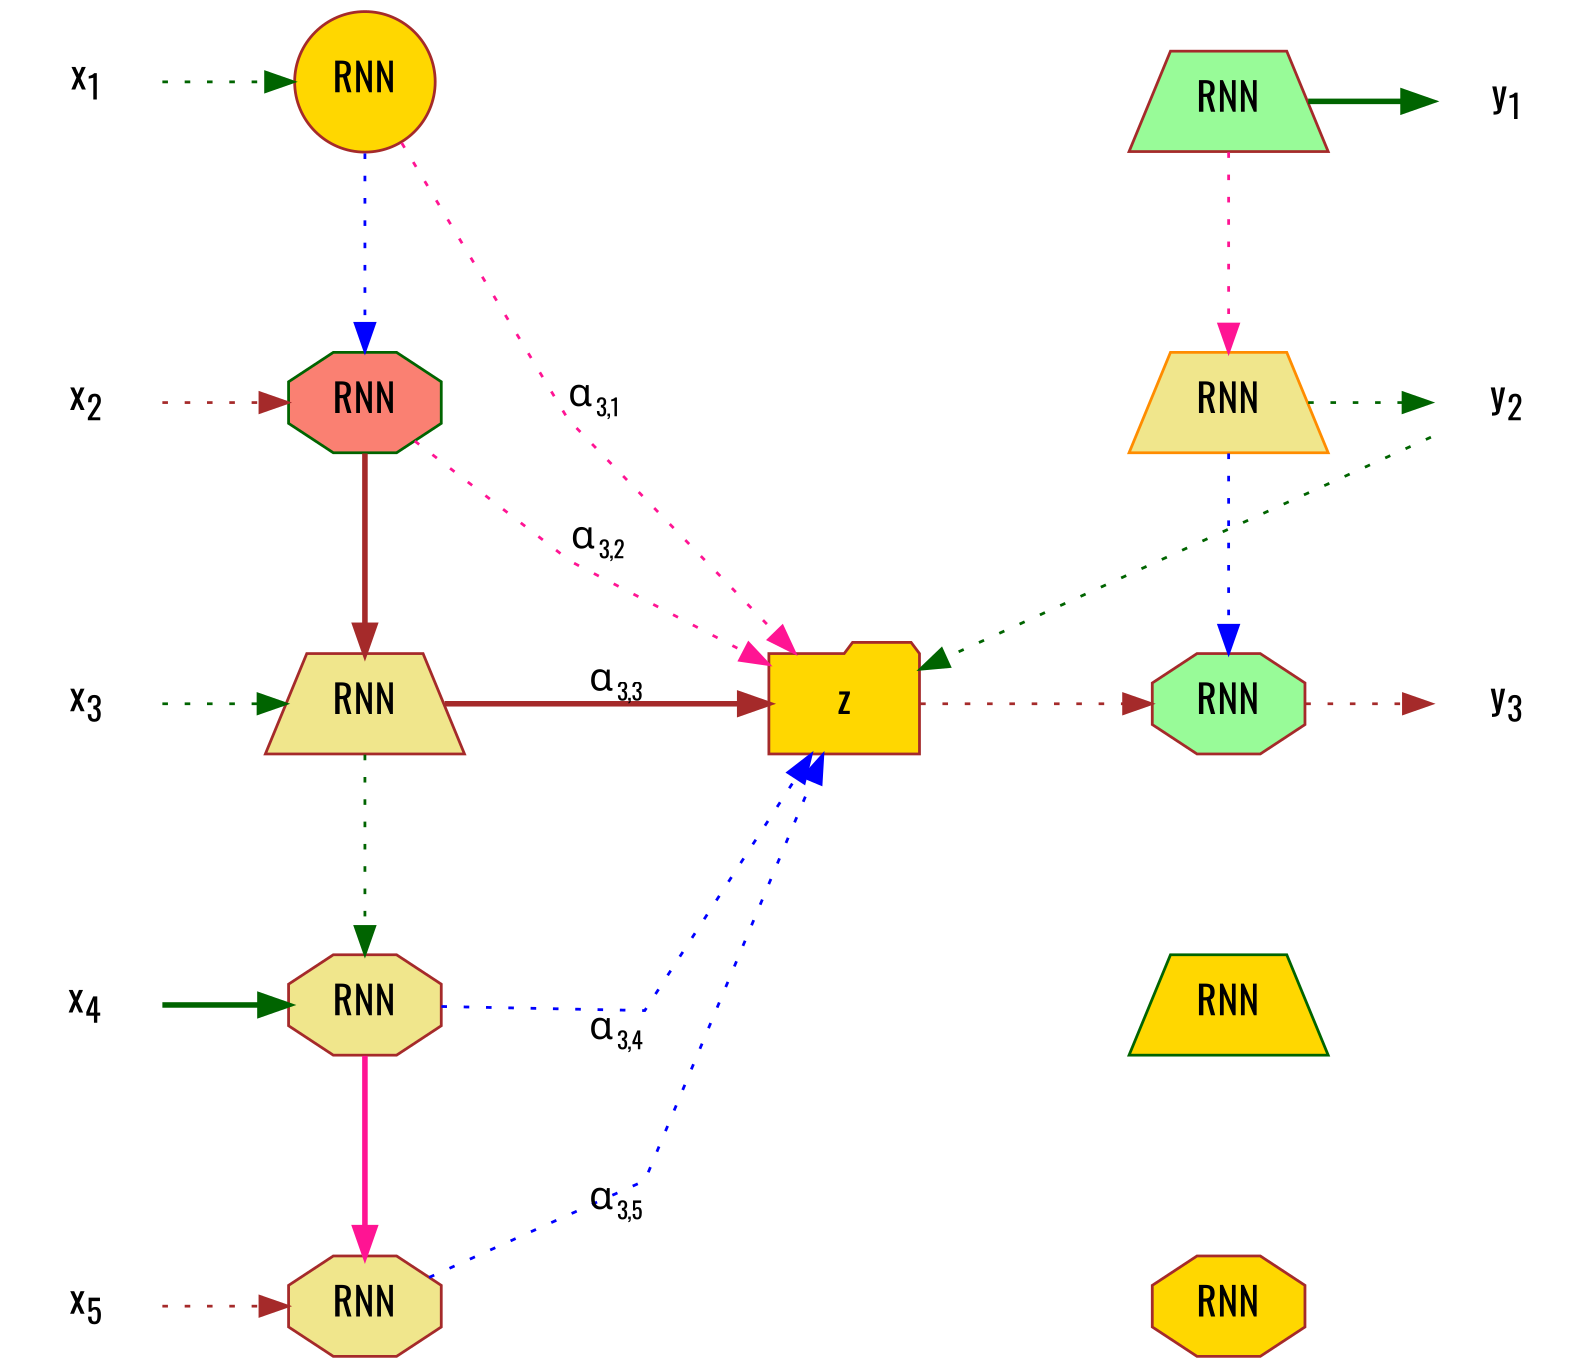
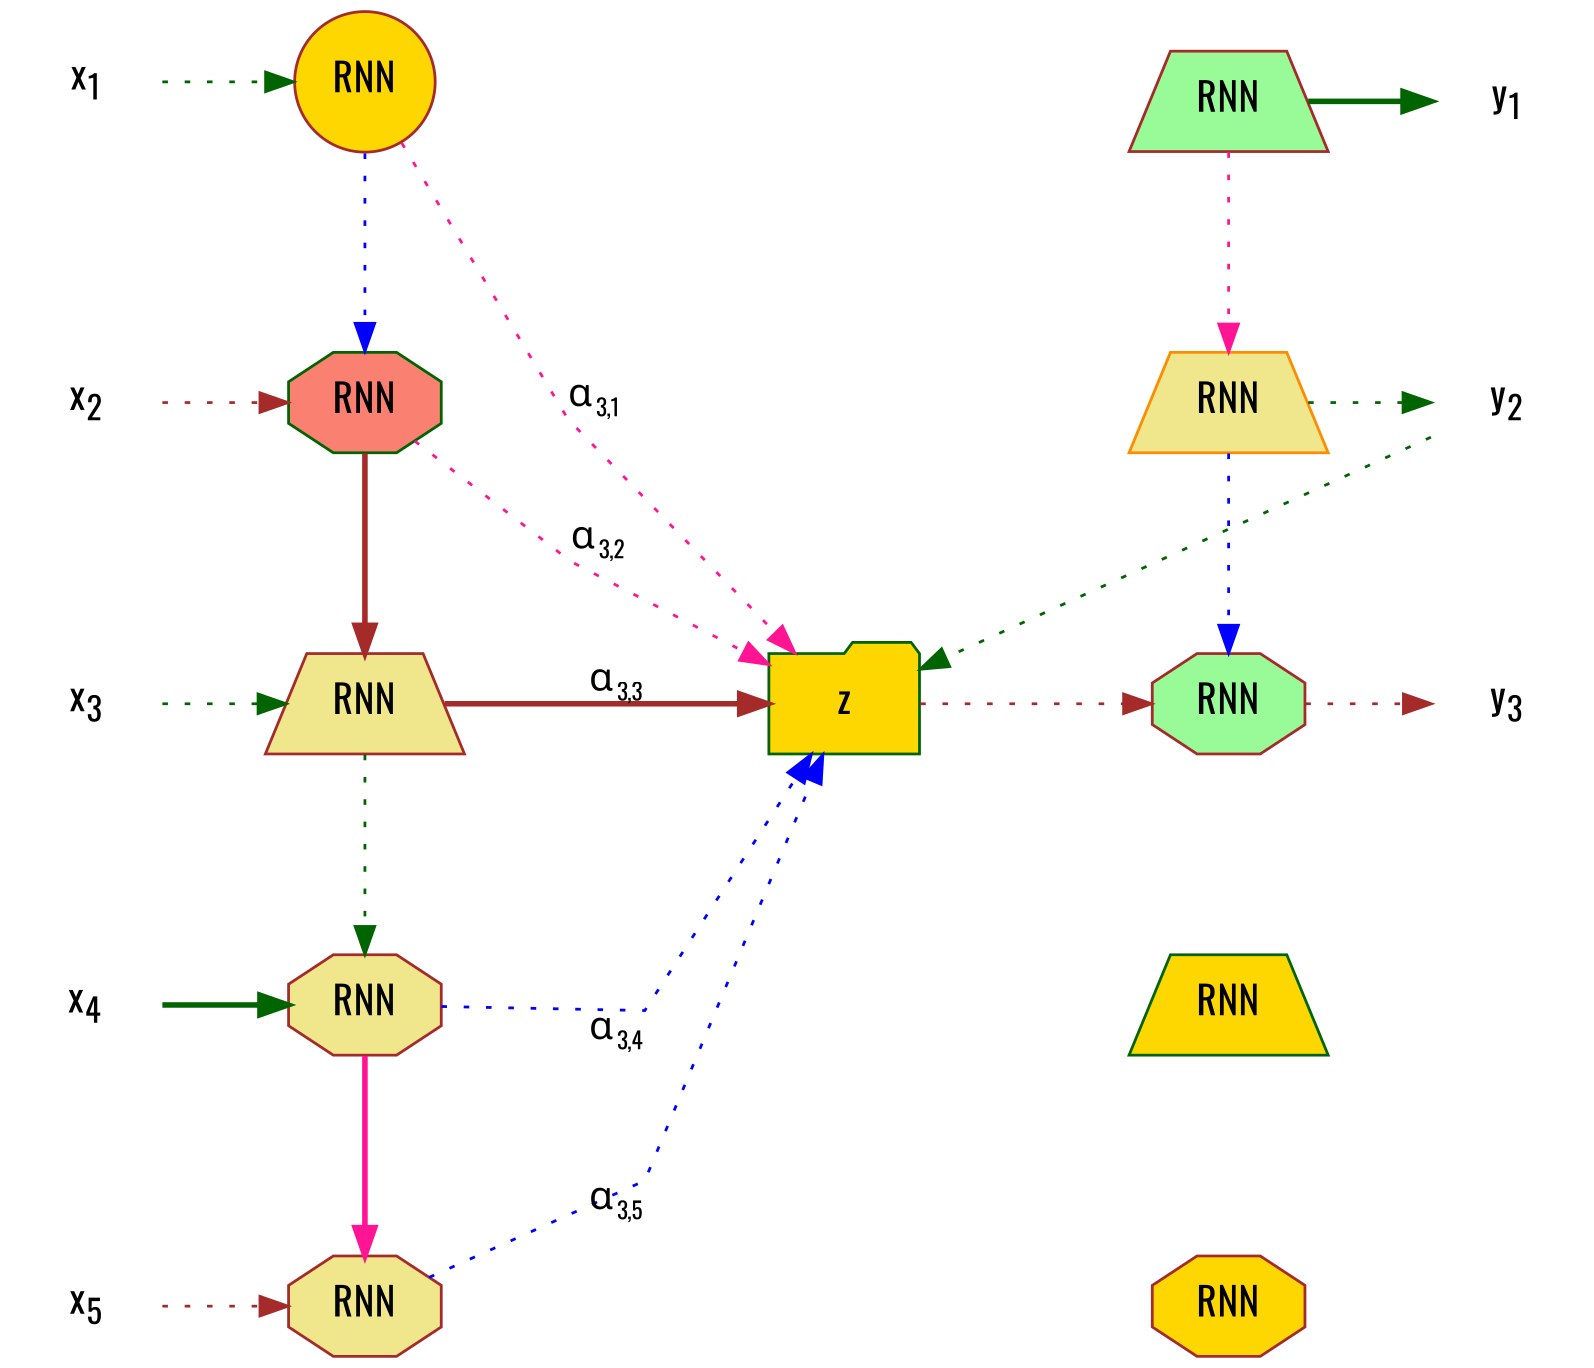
node "z": color brown -> darkgreen
